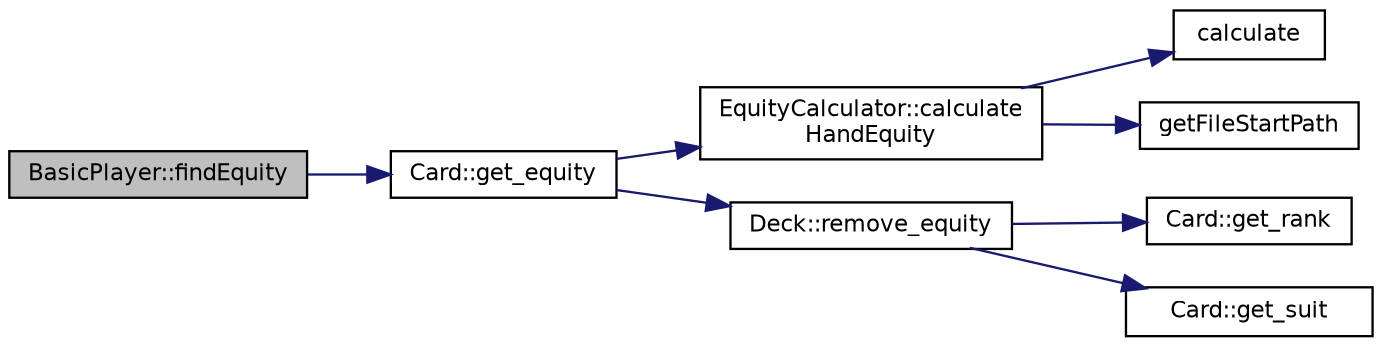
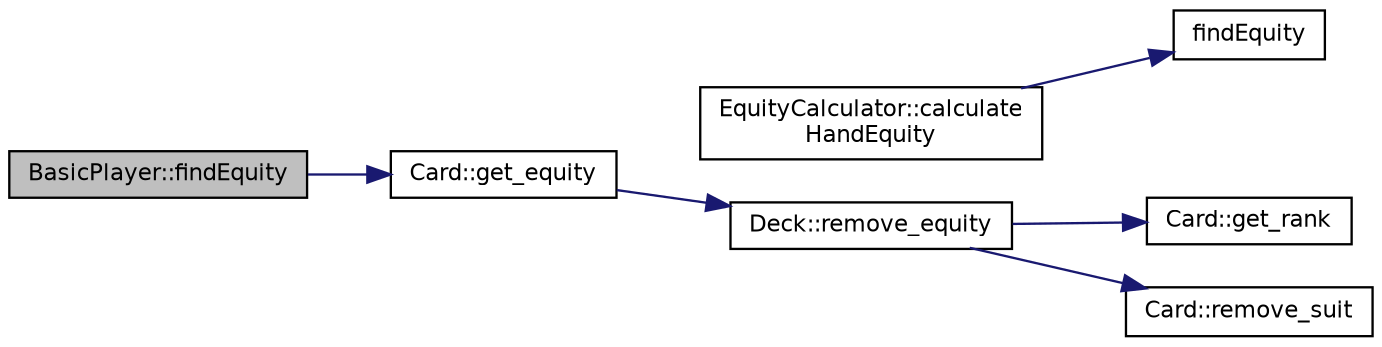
node "calculate": label "calculate" -> "findEquity"
node "getFileStartPath": removed
edge "Card::get_equity" -> "EquityCalculator::calculate HandEquity": removed
node "Card::get_suit": label "Card::get_suit" -> "Card::remove_suit"
